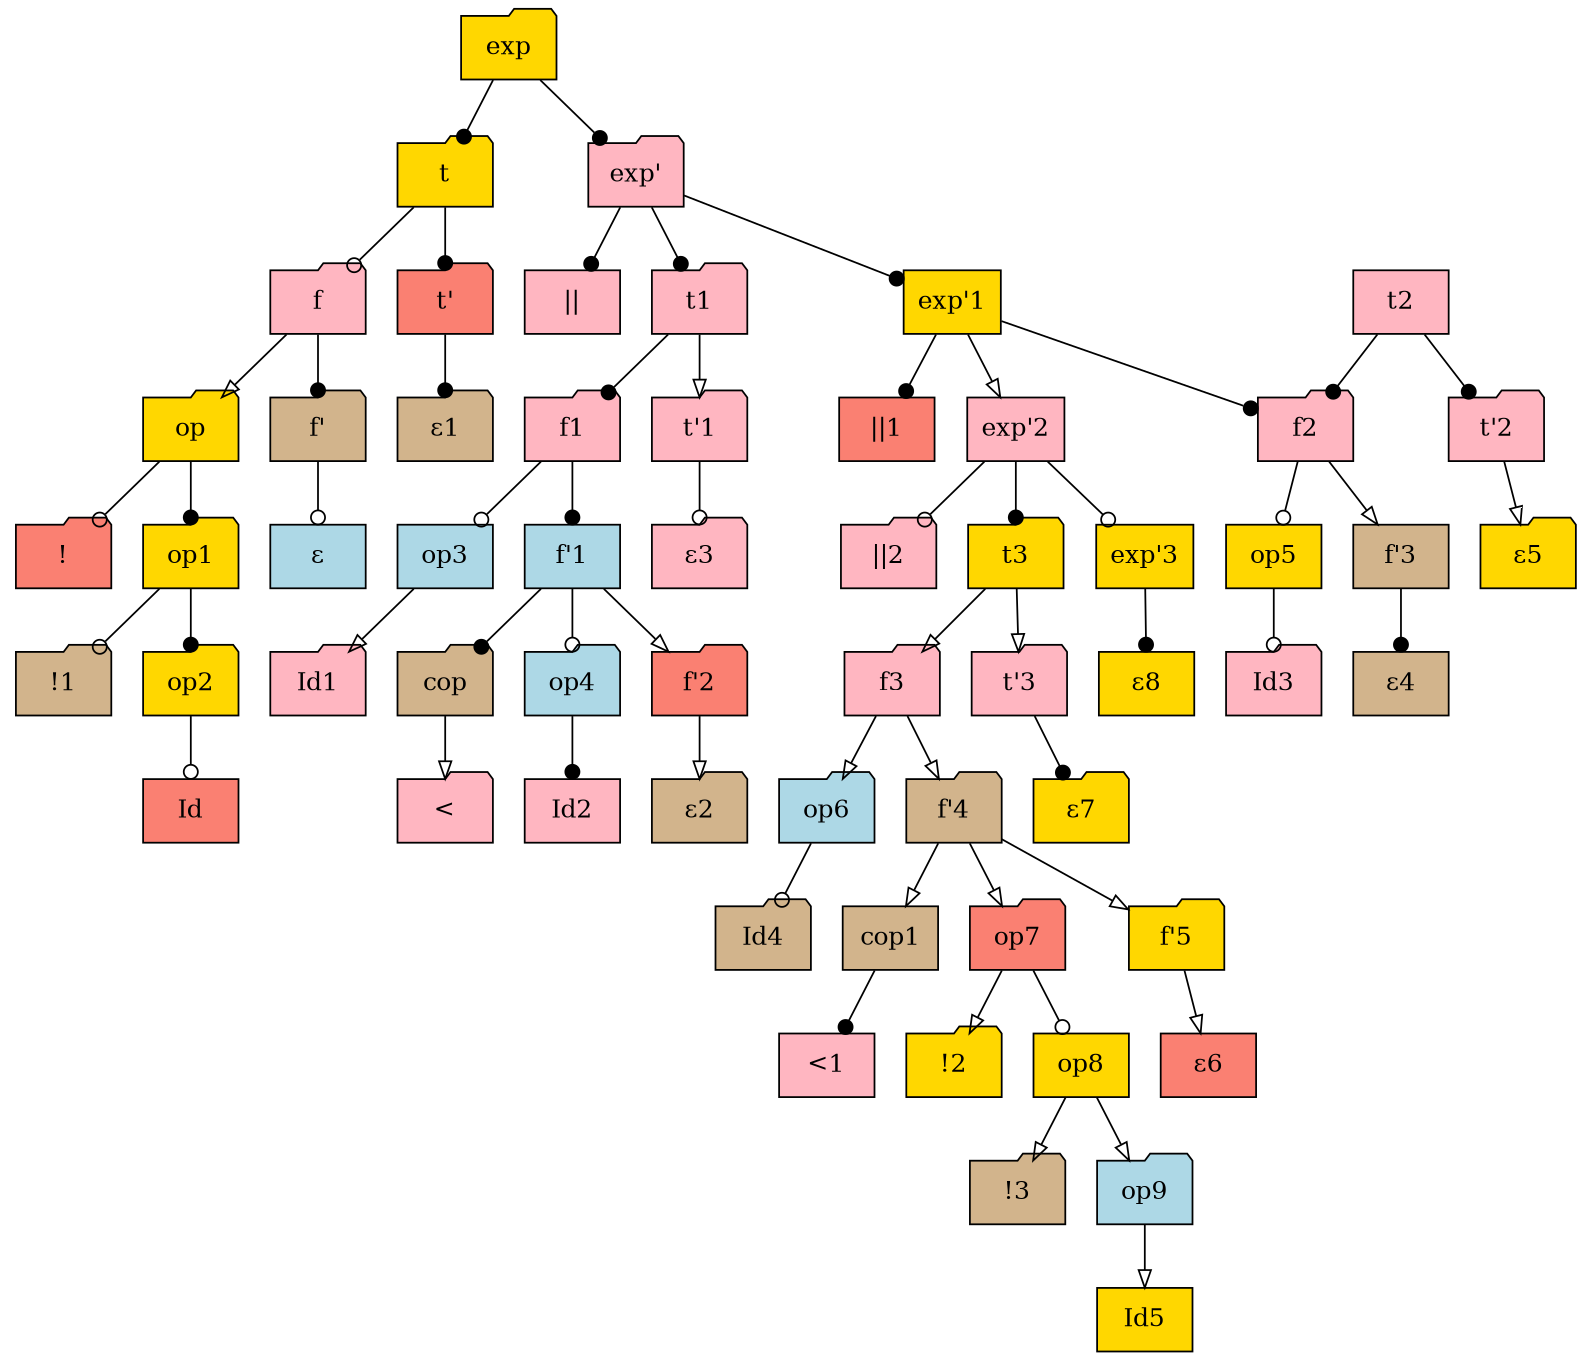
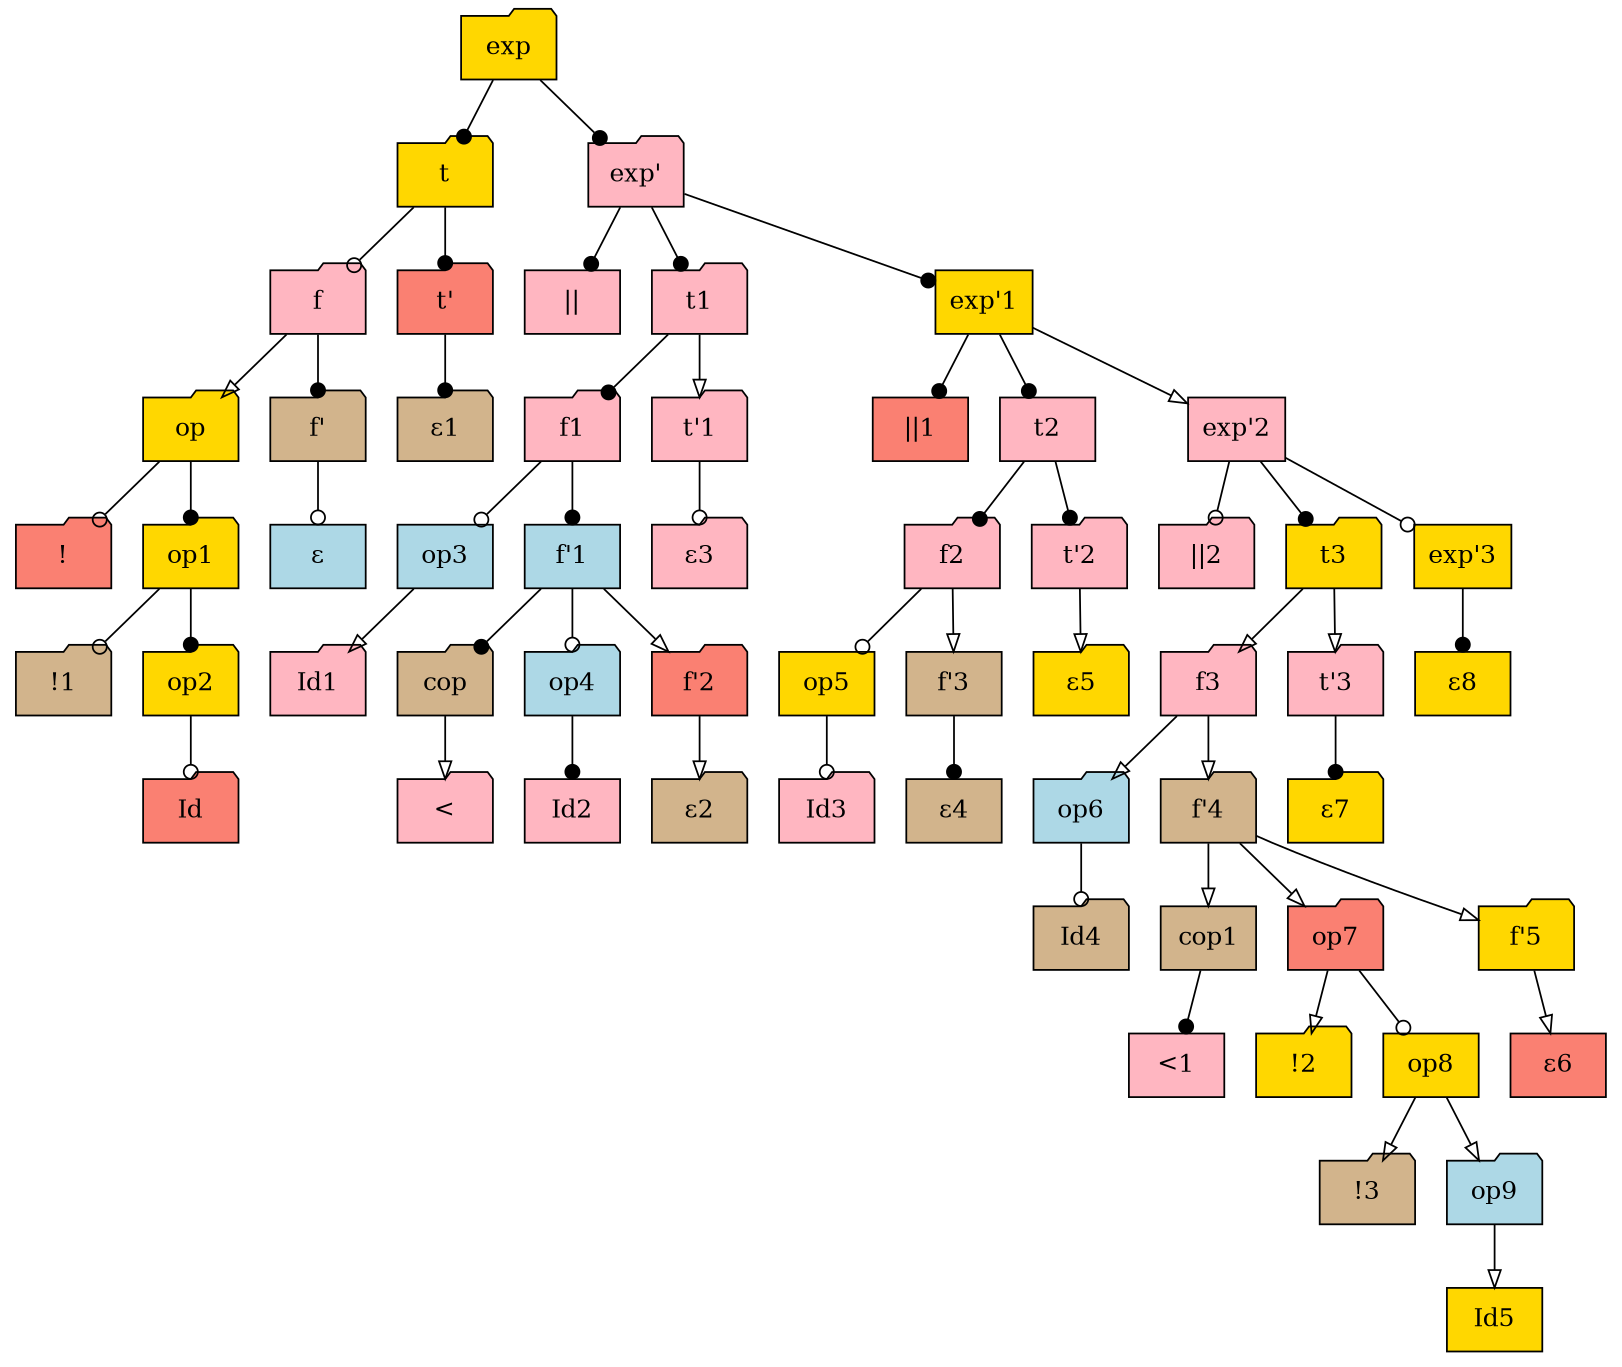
edge "exp'1" -> "f2": now "exp'1" -> "t2"
node "Id": shape box -> folder
